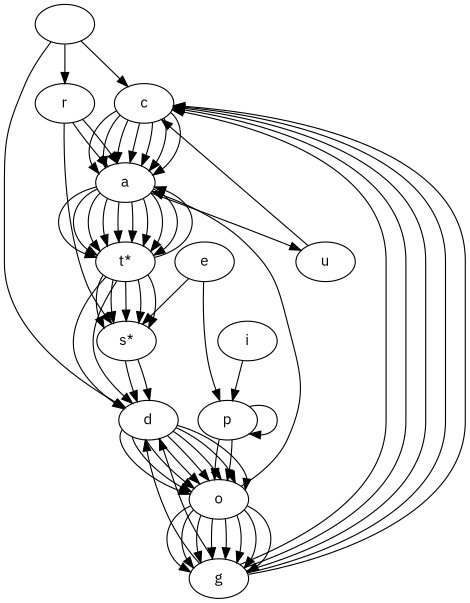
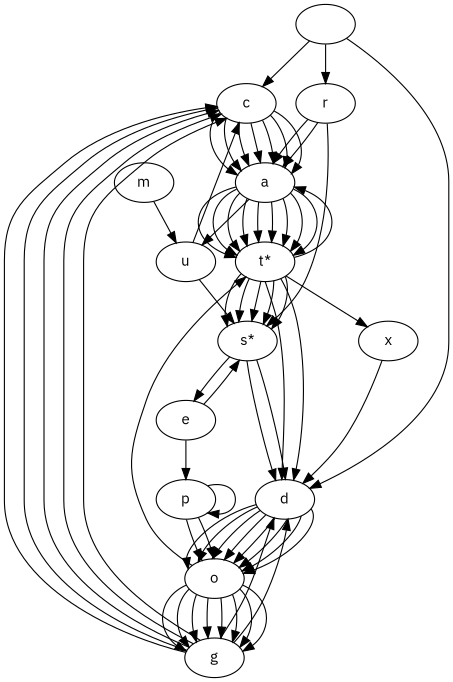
node "m": added
edge "u" -> "s*": added
edge "o" -> "a": now "o" -> "t*"
node "i": removed
node "x": added
edge "s*" -> "e": added
